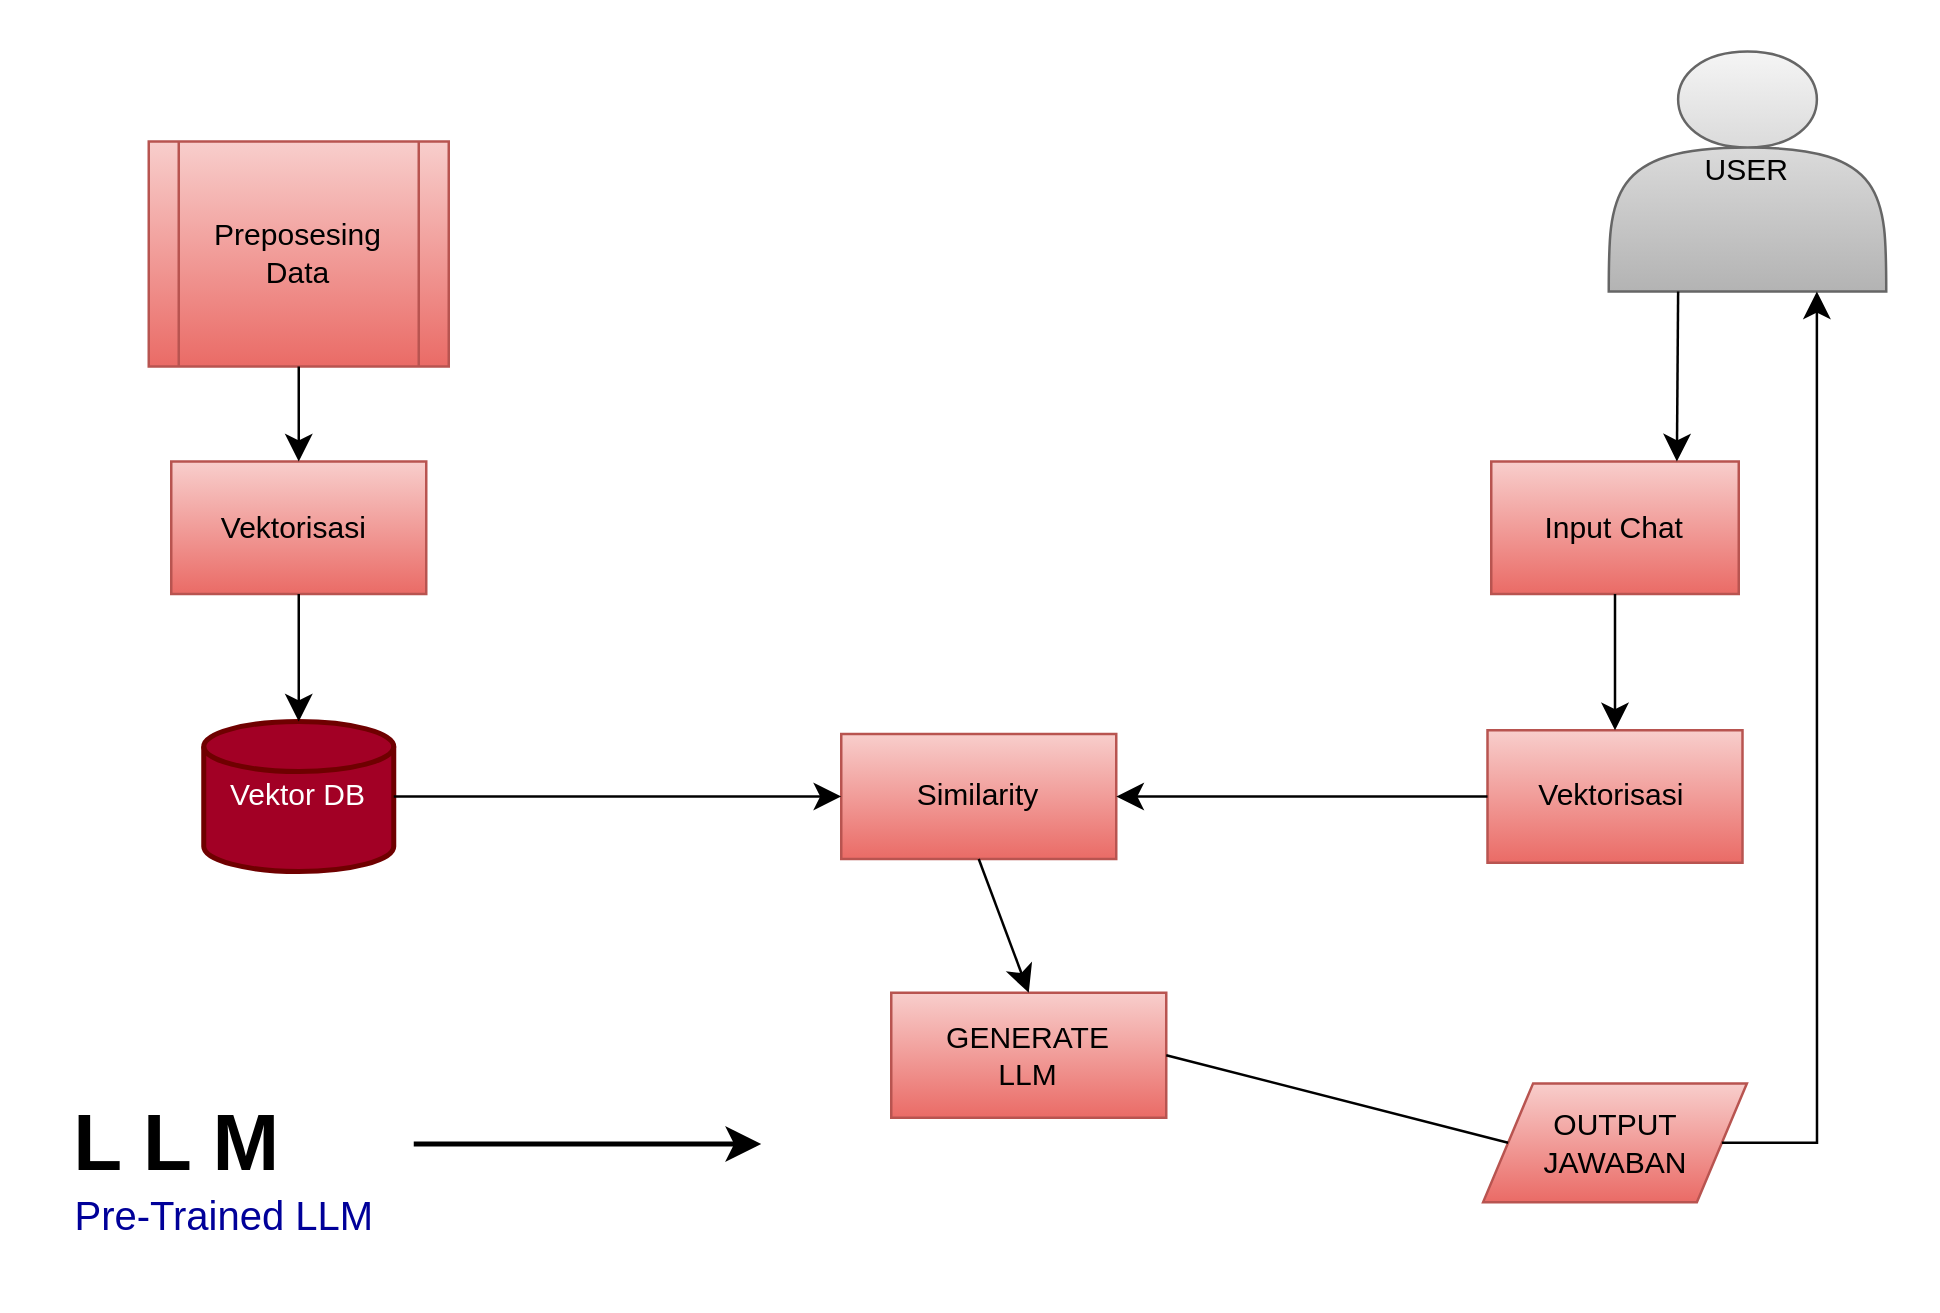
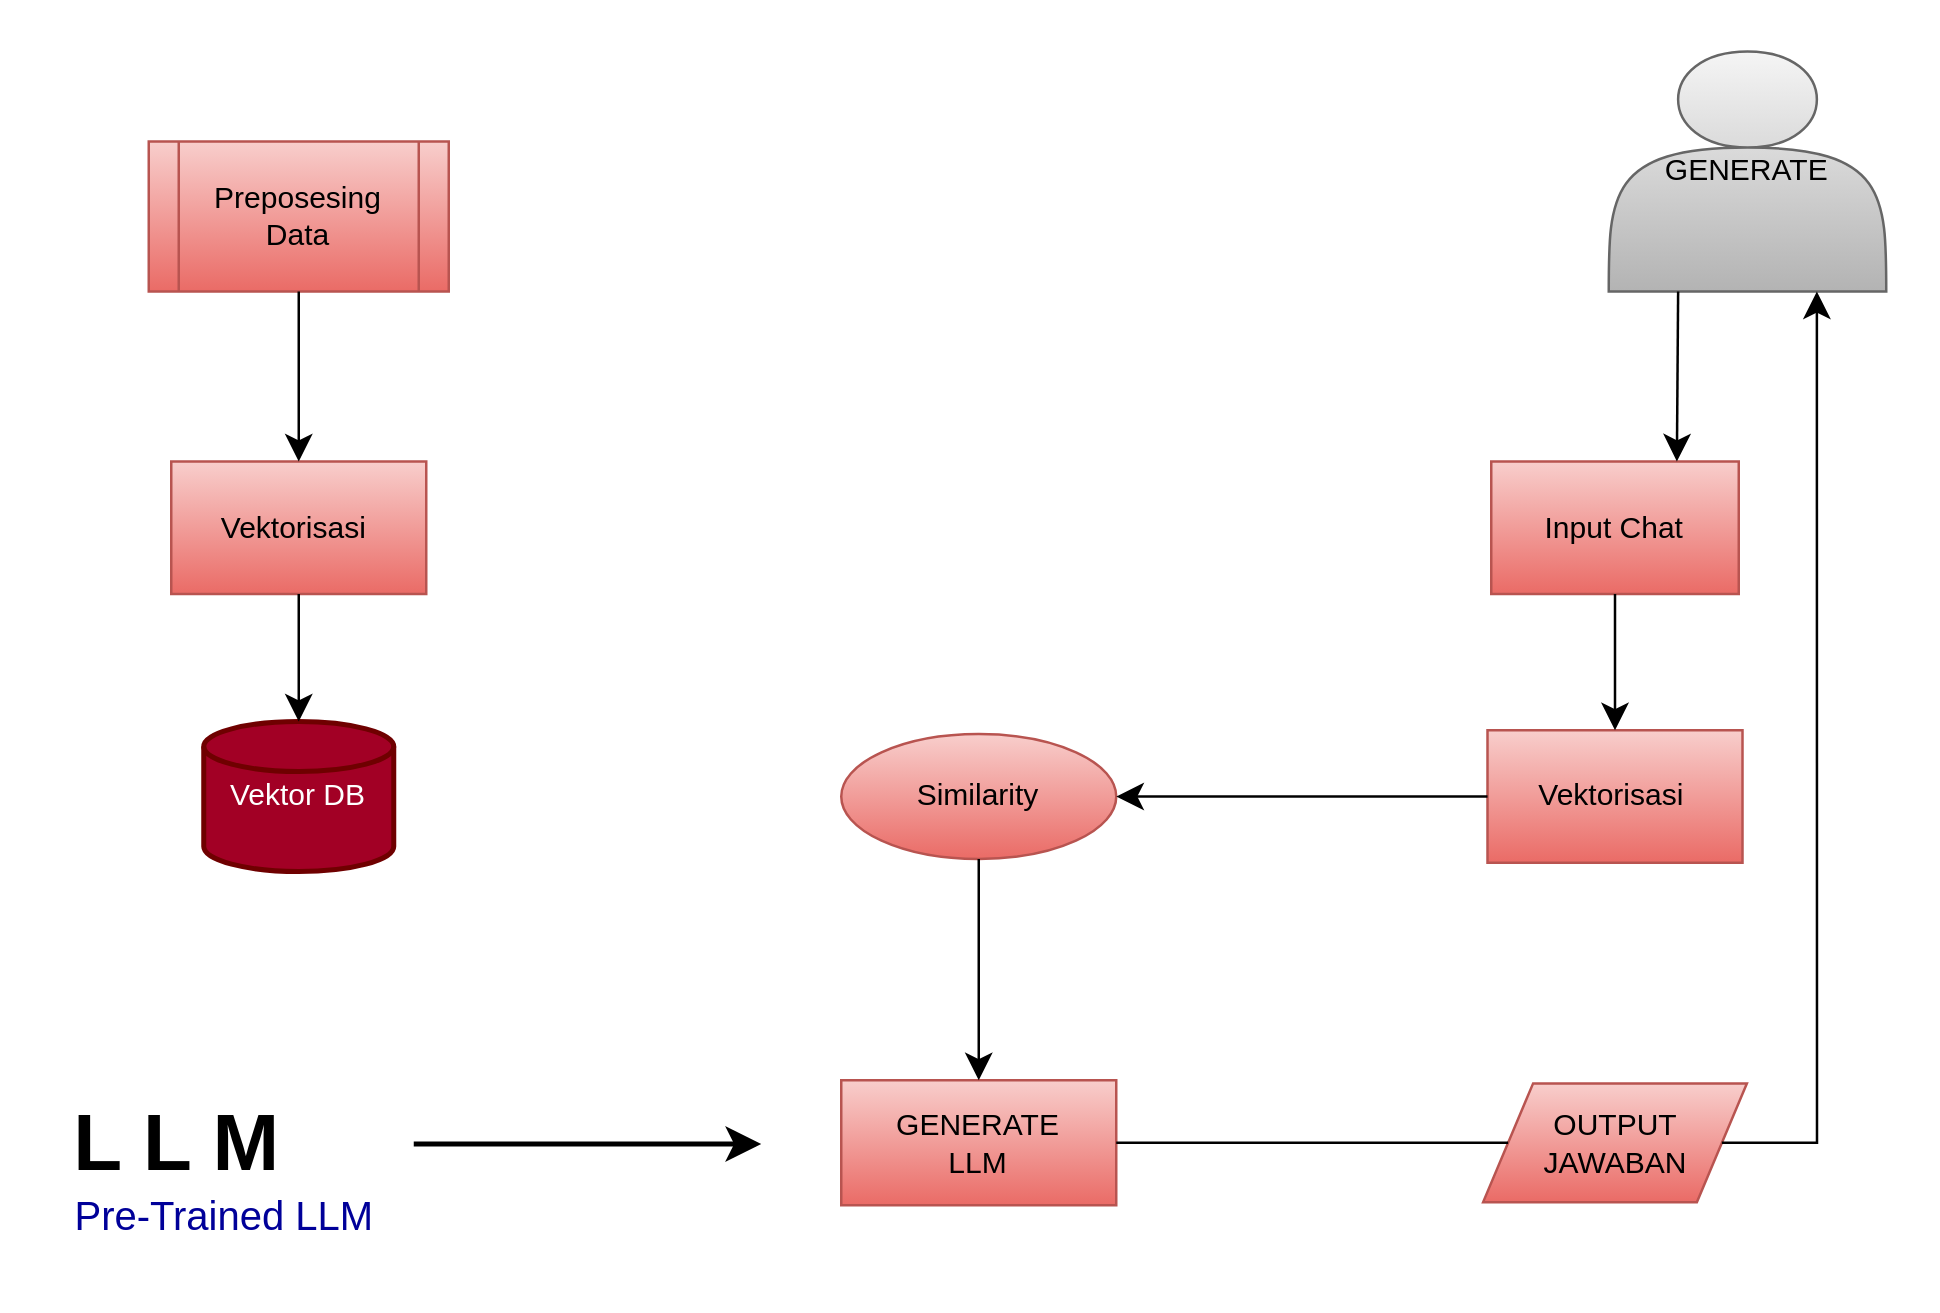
node "USER": label "USER" -> "GENERATE"
node "Preposesing Data": size 300x225 -> 300x150
edge "Vektor DB" -> "Similarity": removed
node "Similarity": shape rectangle -> ellipse
node "GENERATE LLM": moved (1029, 1055) -> (979, 1143)
